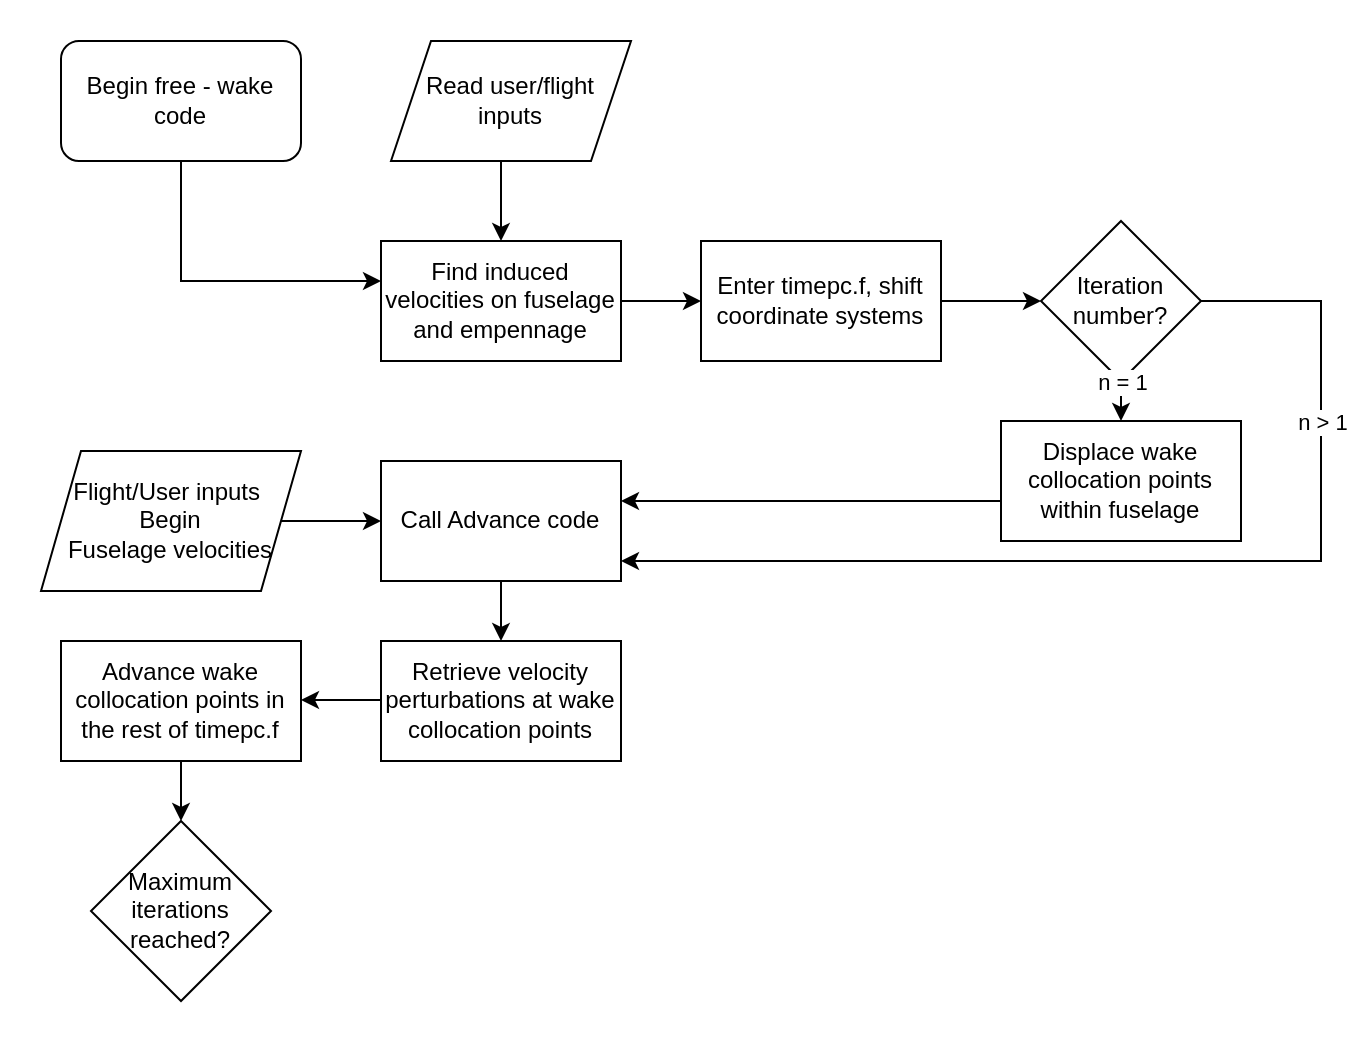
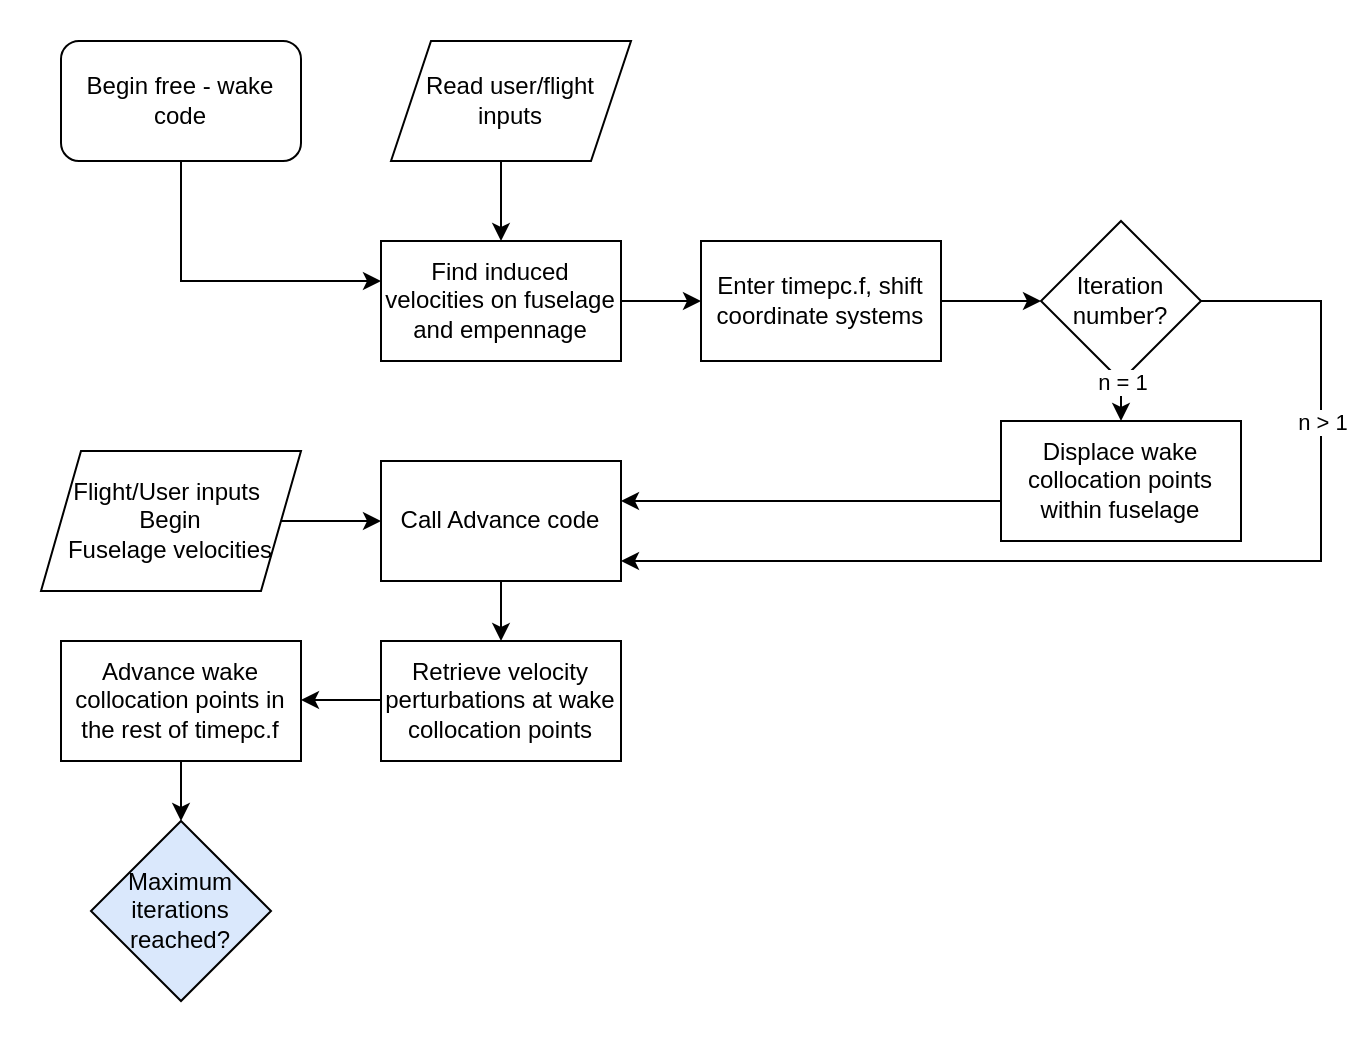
node "Maximum iterations reached?": fillcolor #ffffff -> #dae8fc
